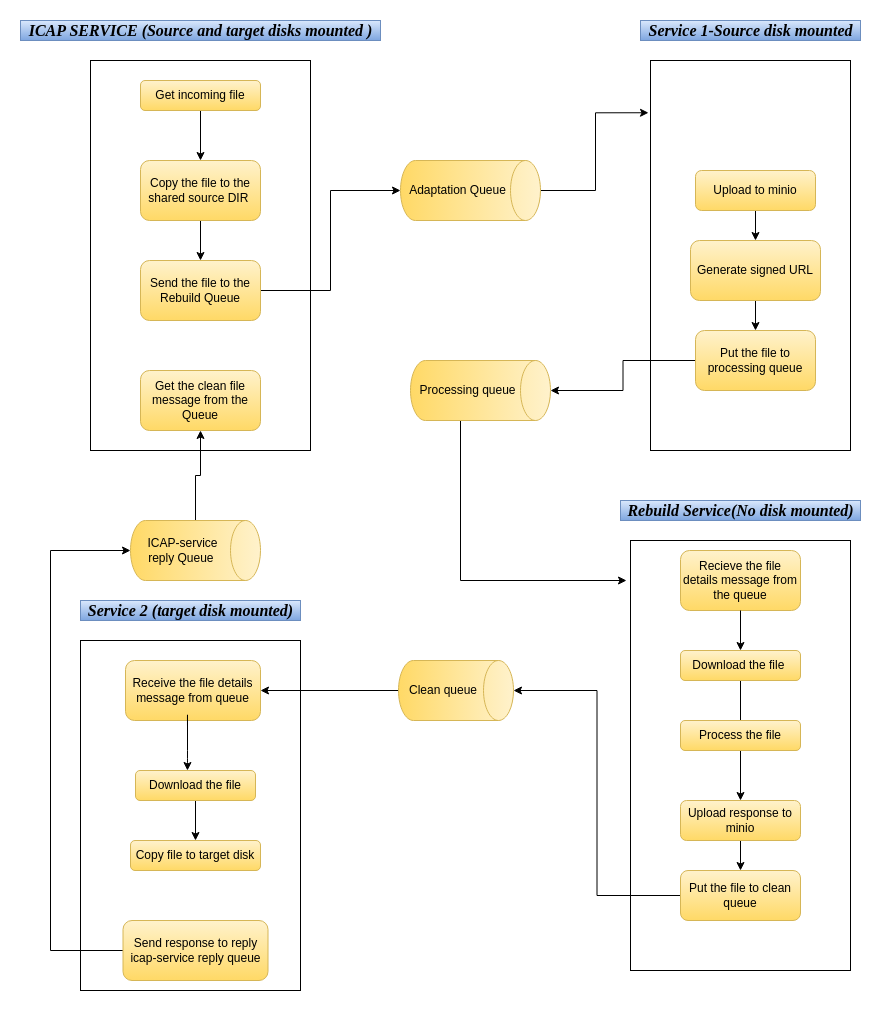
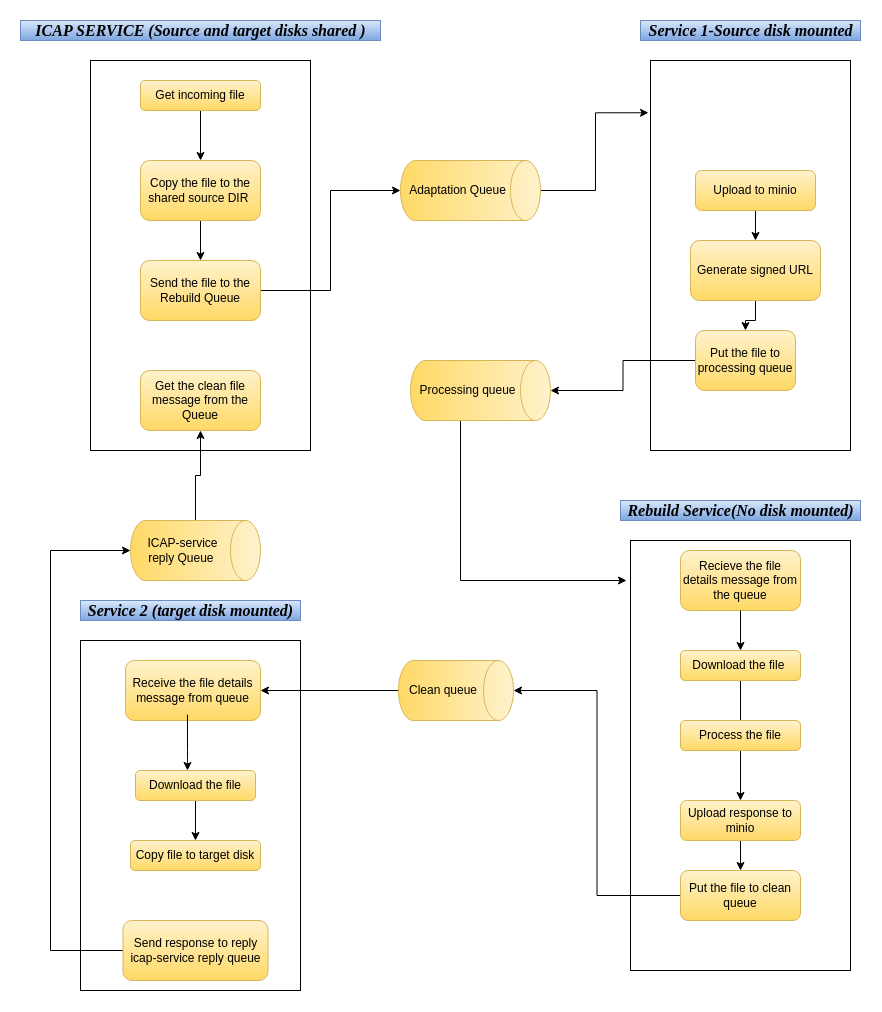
node "ICAP SERVICE (Source and target disks mounted )": label "ICAP SERVICE (Source and target disks mounted )" -> "ICAP SERVICE (Source and target disks shared )"
node "Put the file to processing queue": size 120x60 -> 100x60
